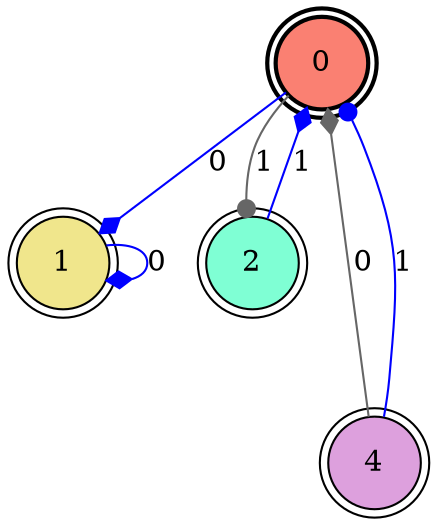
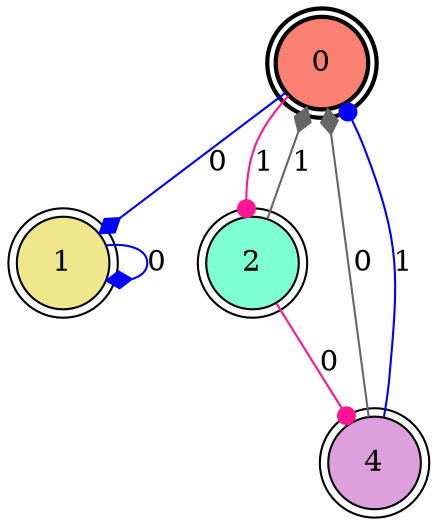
edge "0" -> "2": color gray40 -> deeppink
edge "2" -> "0": color blue -> gray40
edge "2" -> "4": added, label "0"
